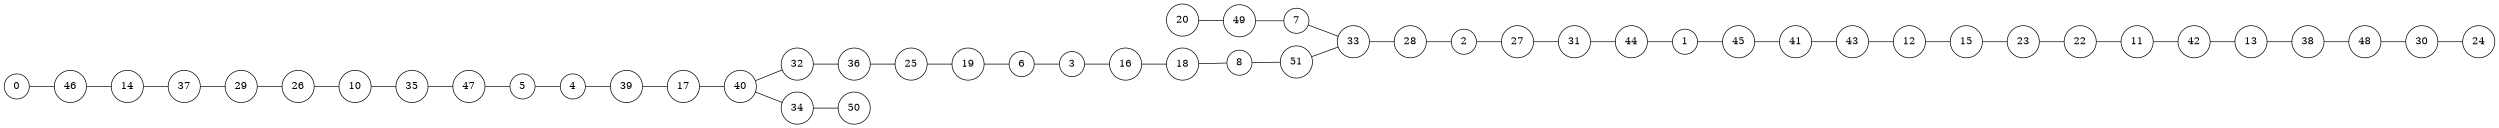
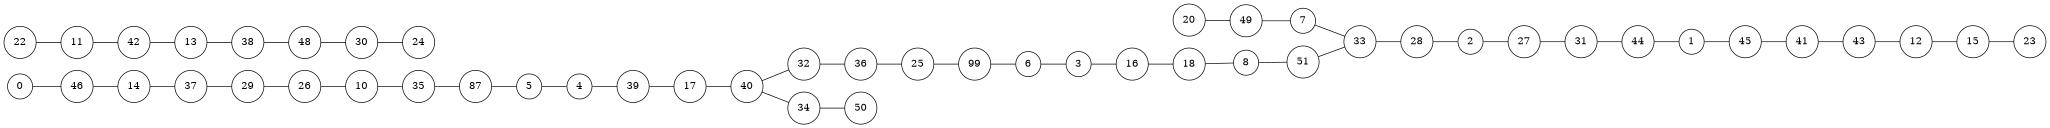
edge "23" -- "22": removed
node "19": label "19" -> "99"
node "47": label "47" -> "87"
